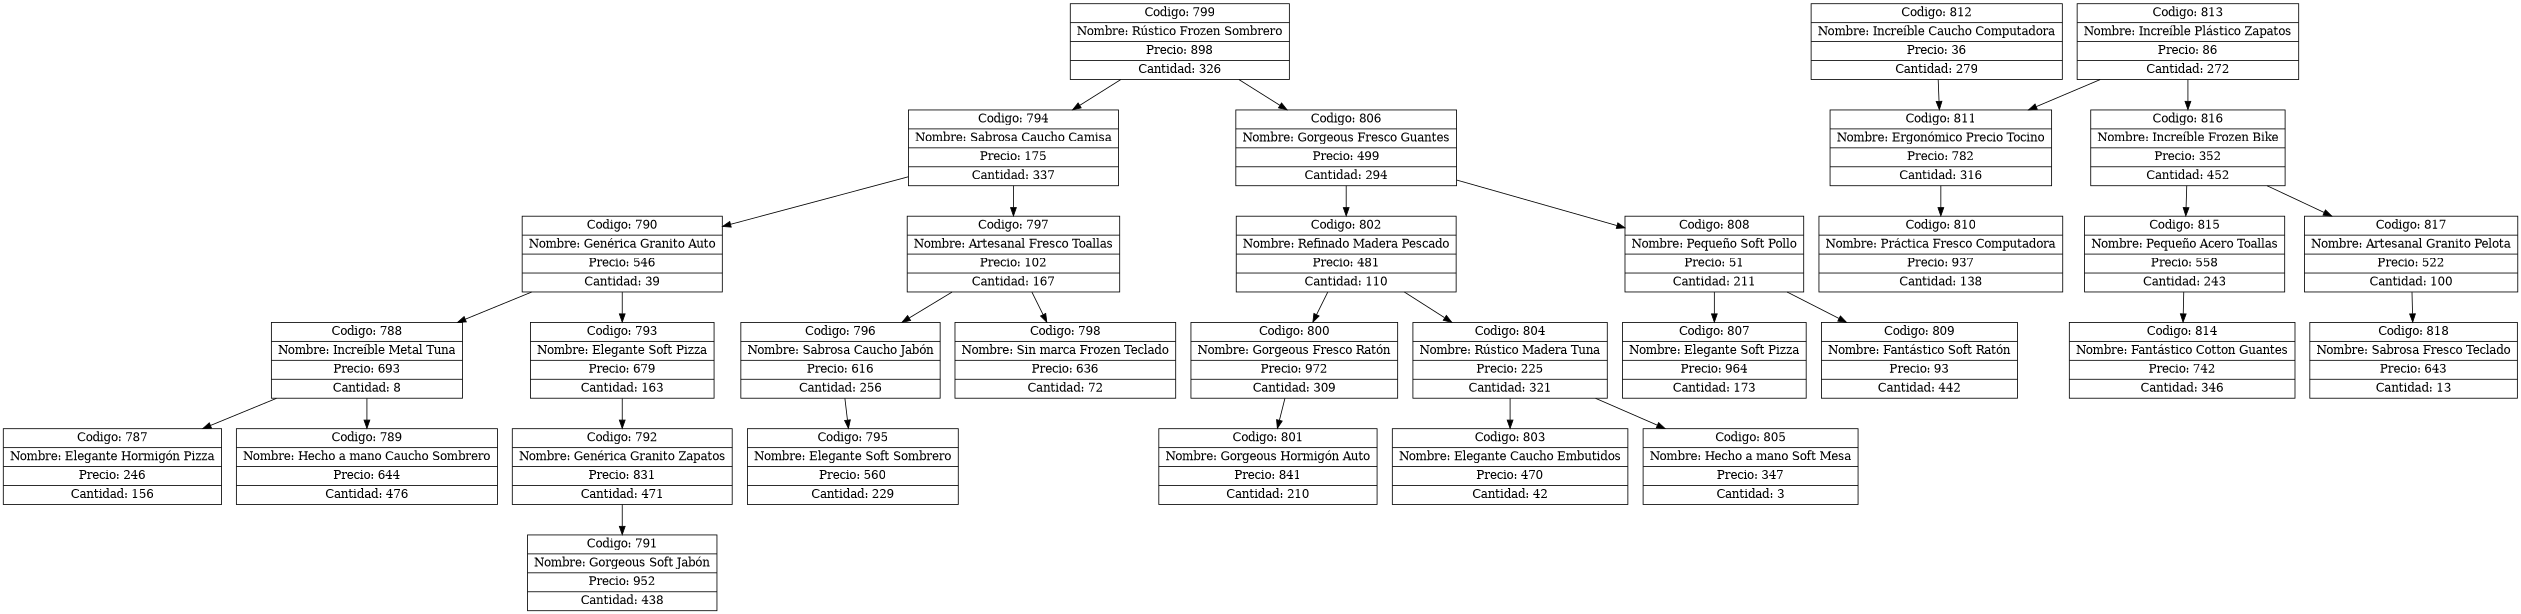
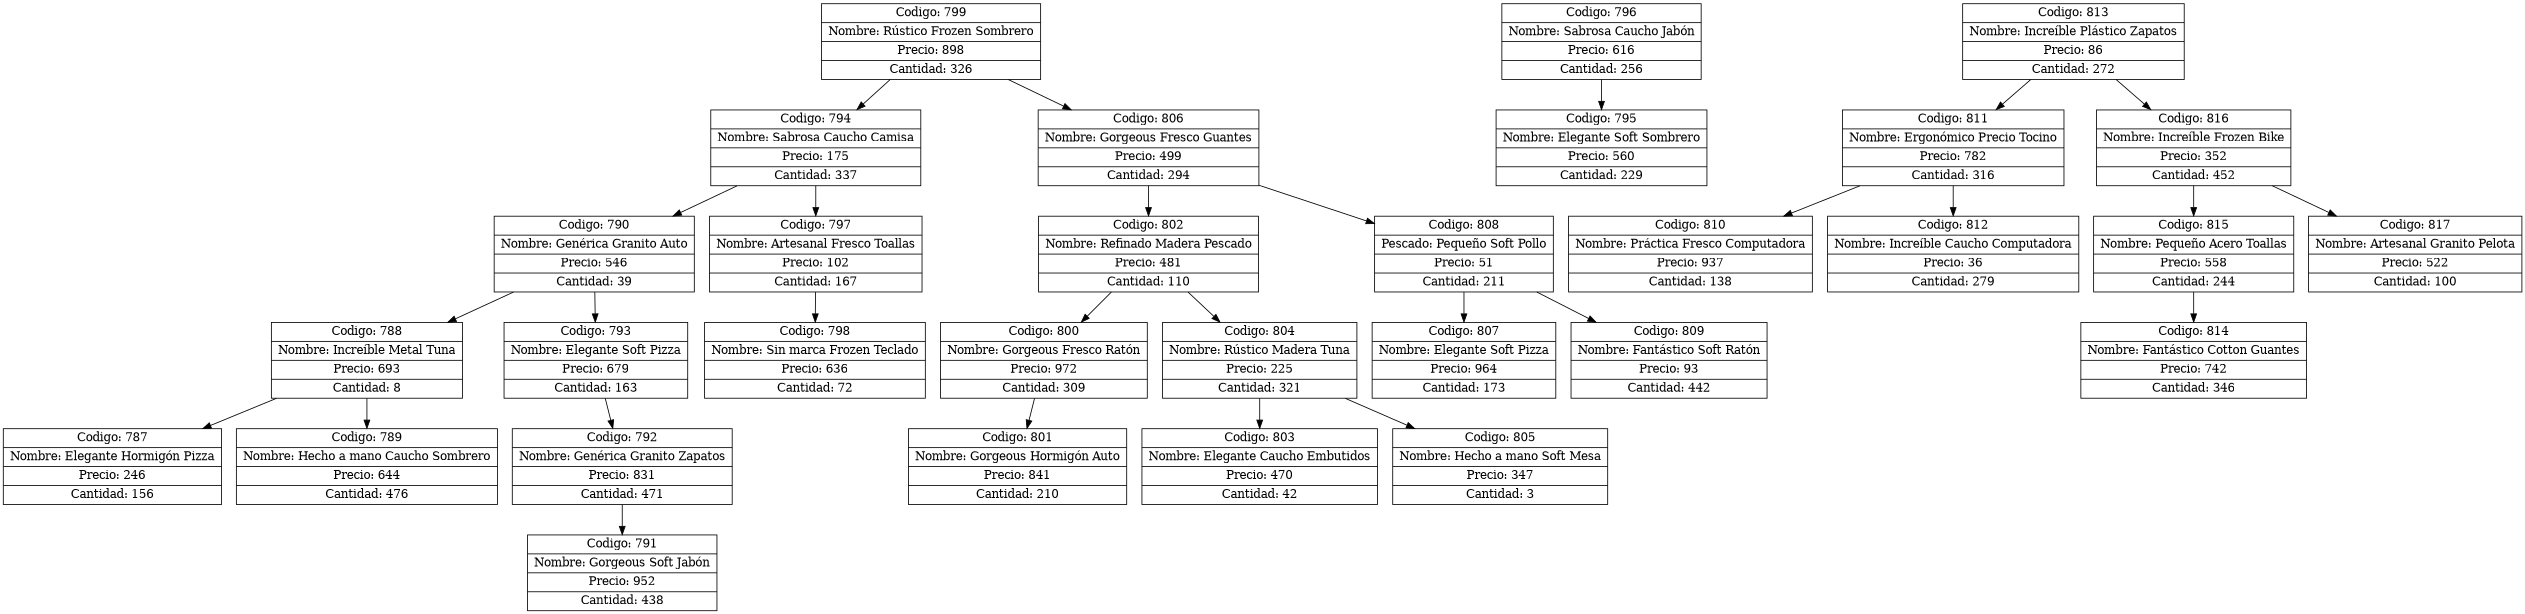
edge "Codigo: 812" -> "Codigo: 811": reversed
node "Codigo: 808": text "Nombre: Pequeño Soft Pollo" -> "Pescado: Pequeño Soft Pollo"
node "Codigo: 815": text "Cantidad: 243" -> "Cantidad: 244"
edge "Codigo: 797" -> "Codigo: 796": removed
node "Codigo: 818": removed
